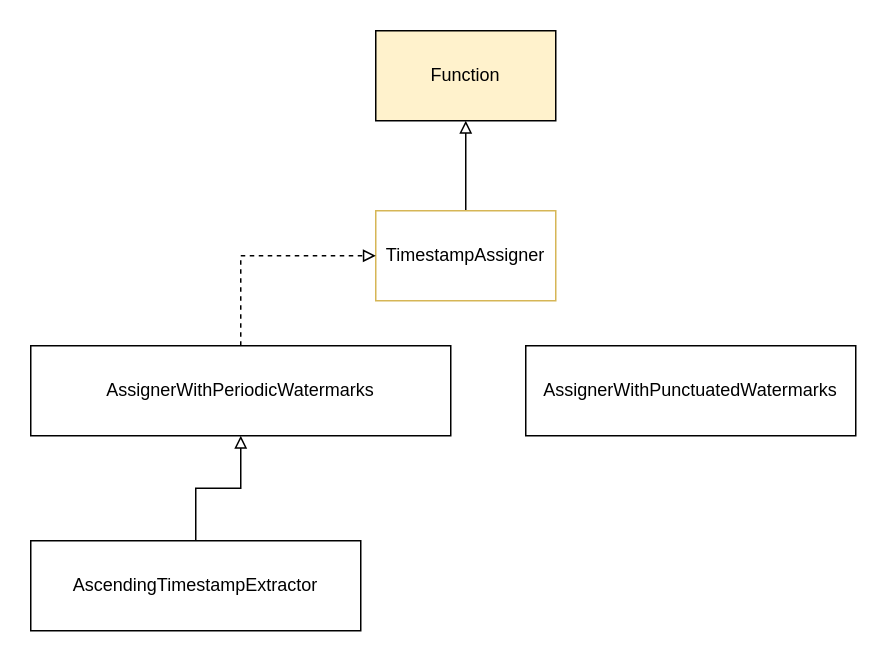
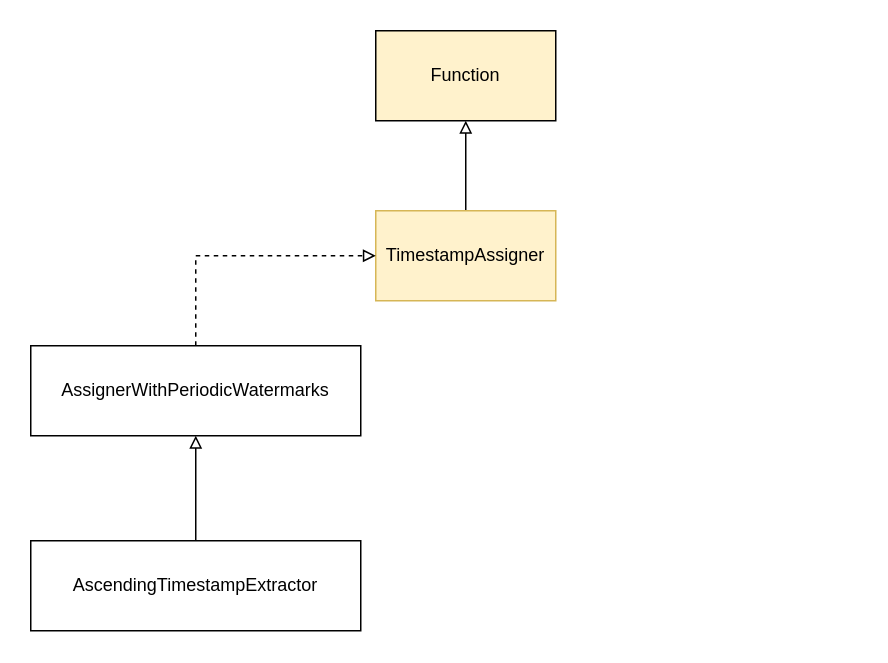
node "TimestampAssigner": fillcolor #ffffff -> #fff2cc
node "AssignerWithPeriodicWatermarks": size 420x90 -> 330x90
node "AssignerWithPunctuatedWatermarks": removed
